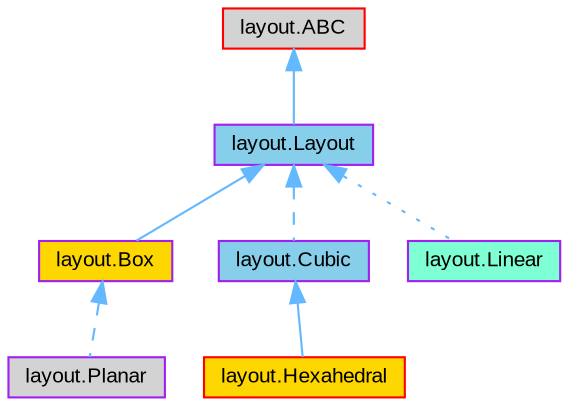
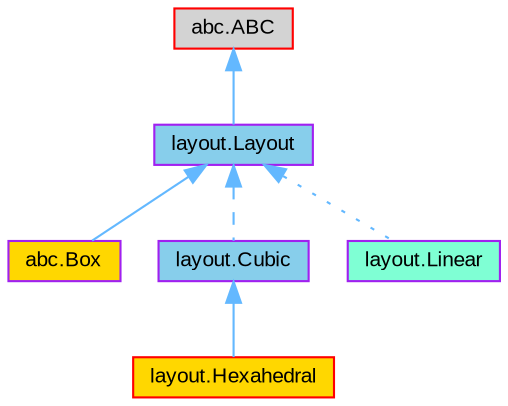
node "layout.ABC": label "layout.ABC" -> "abc.ABC"
node "layout.Box": label "layout.Box" -> "abc.Box"
node "layout.Planar": removed
